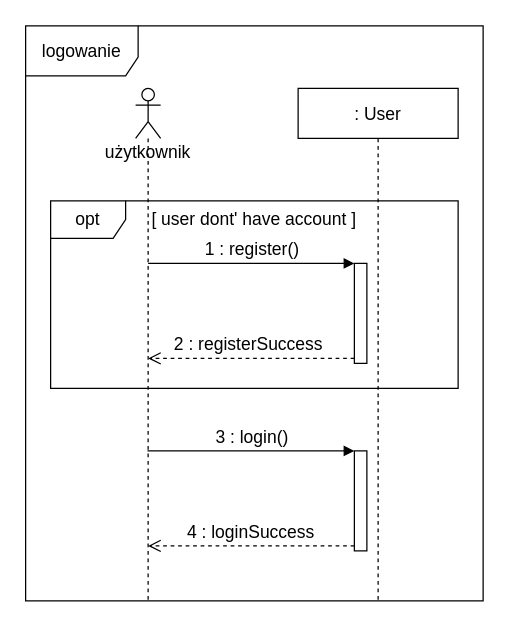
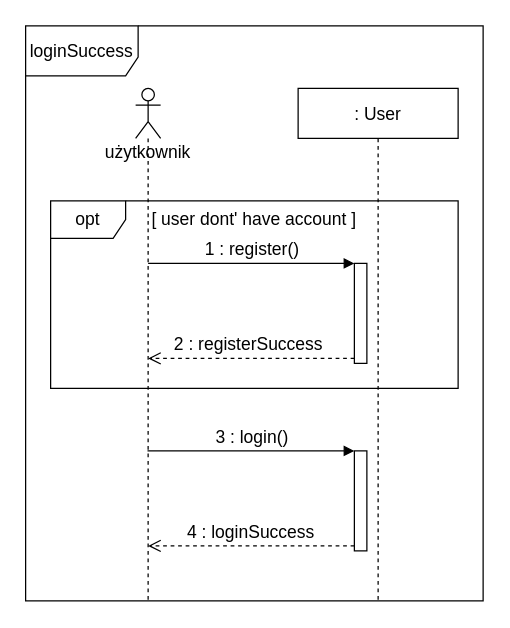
node "logowanie": label "logowanie" -> "loginSuccess"
